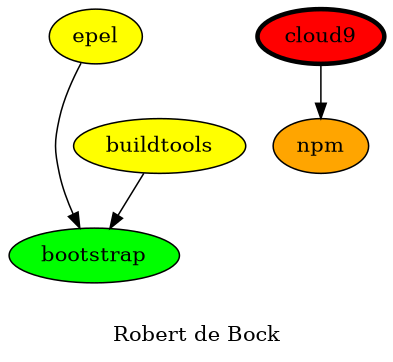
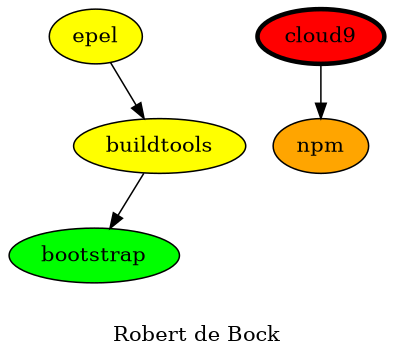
edge "epel" -> "bootstrap": now "epel" -> "buildtools"
